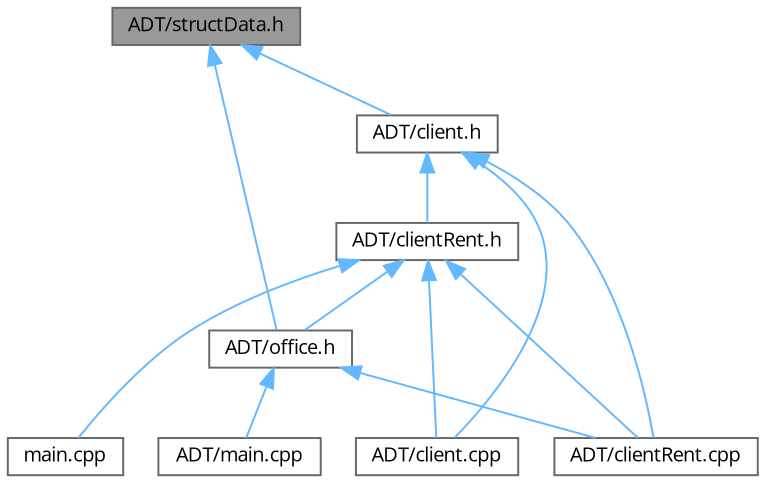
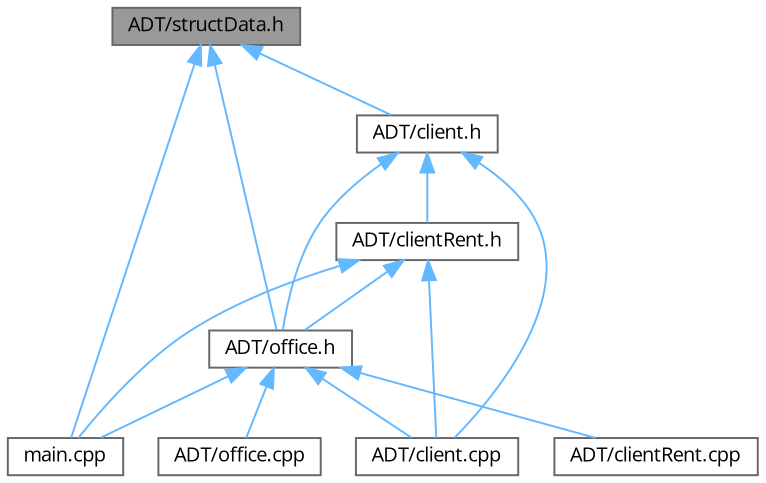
edge "main.cpp" -> "ADT/structData.h": added
edge "ADT/clientRent.cpp" -> "ADT/client.h": now "ADT/office.h" -> "ADT/client.h"
edge "ADT/clientRent.cpp" -> "ADT/clientRent.h": removed
edge "main.cpp" -> "ADT/office.h": added
edge "ADT/client.cpp" -> "ADT/office.h": added
node "ADT/main.cpp": label "ADT/main.cpp" -> "ADT/office.cpp"
